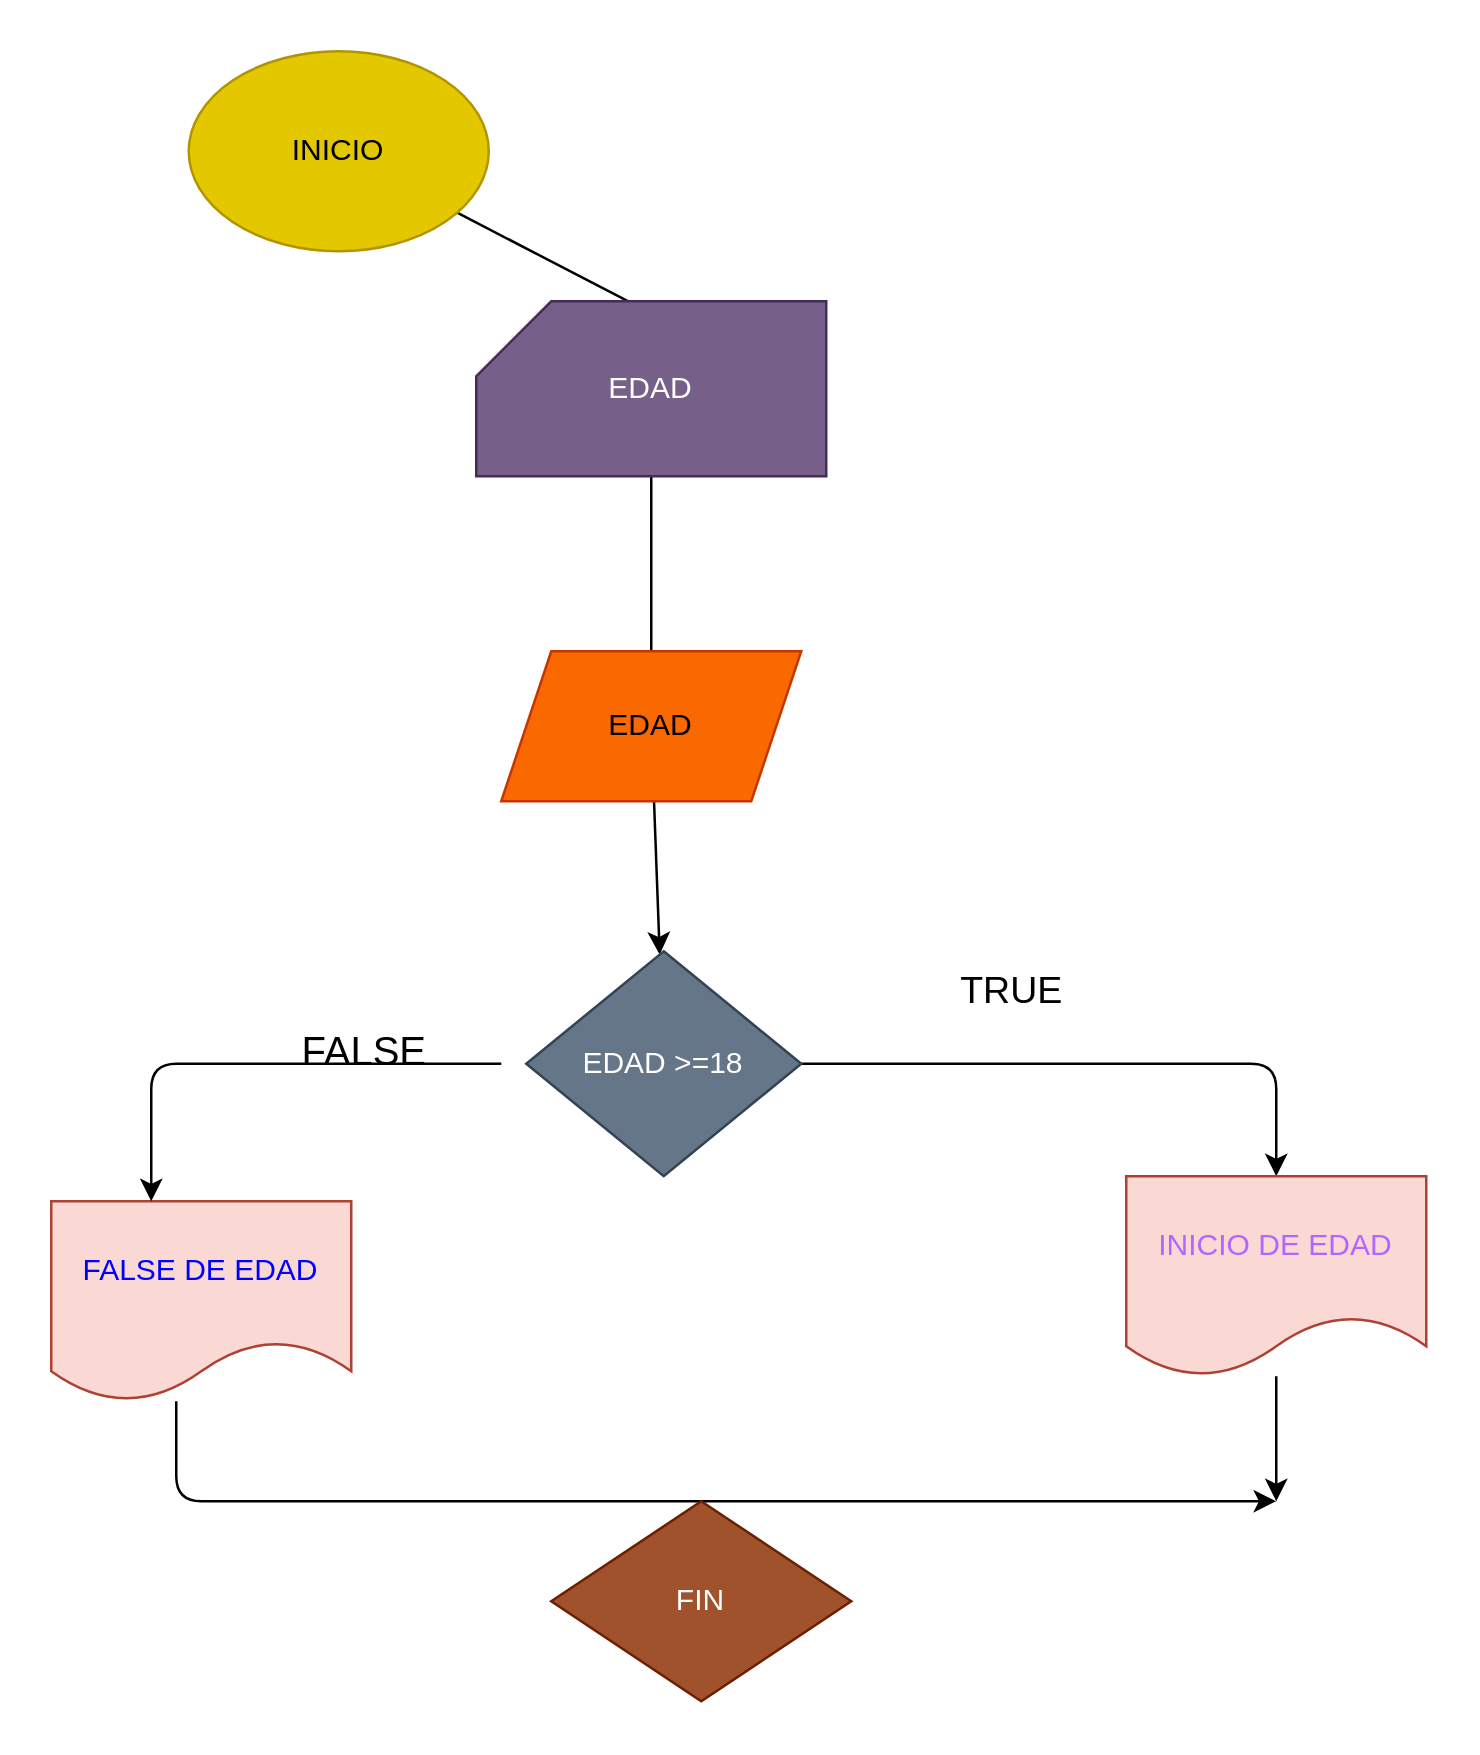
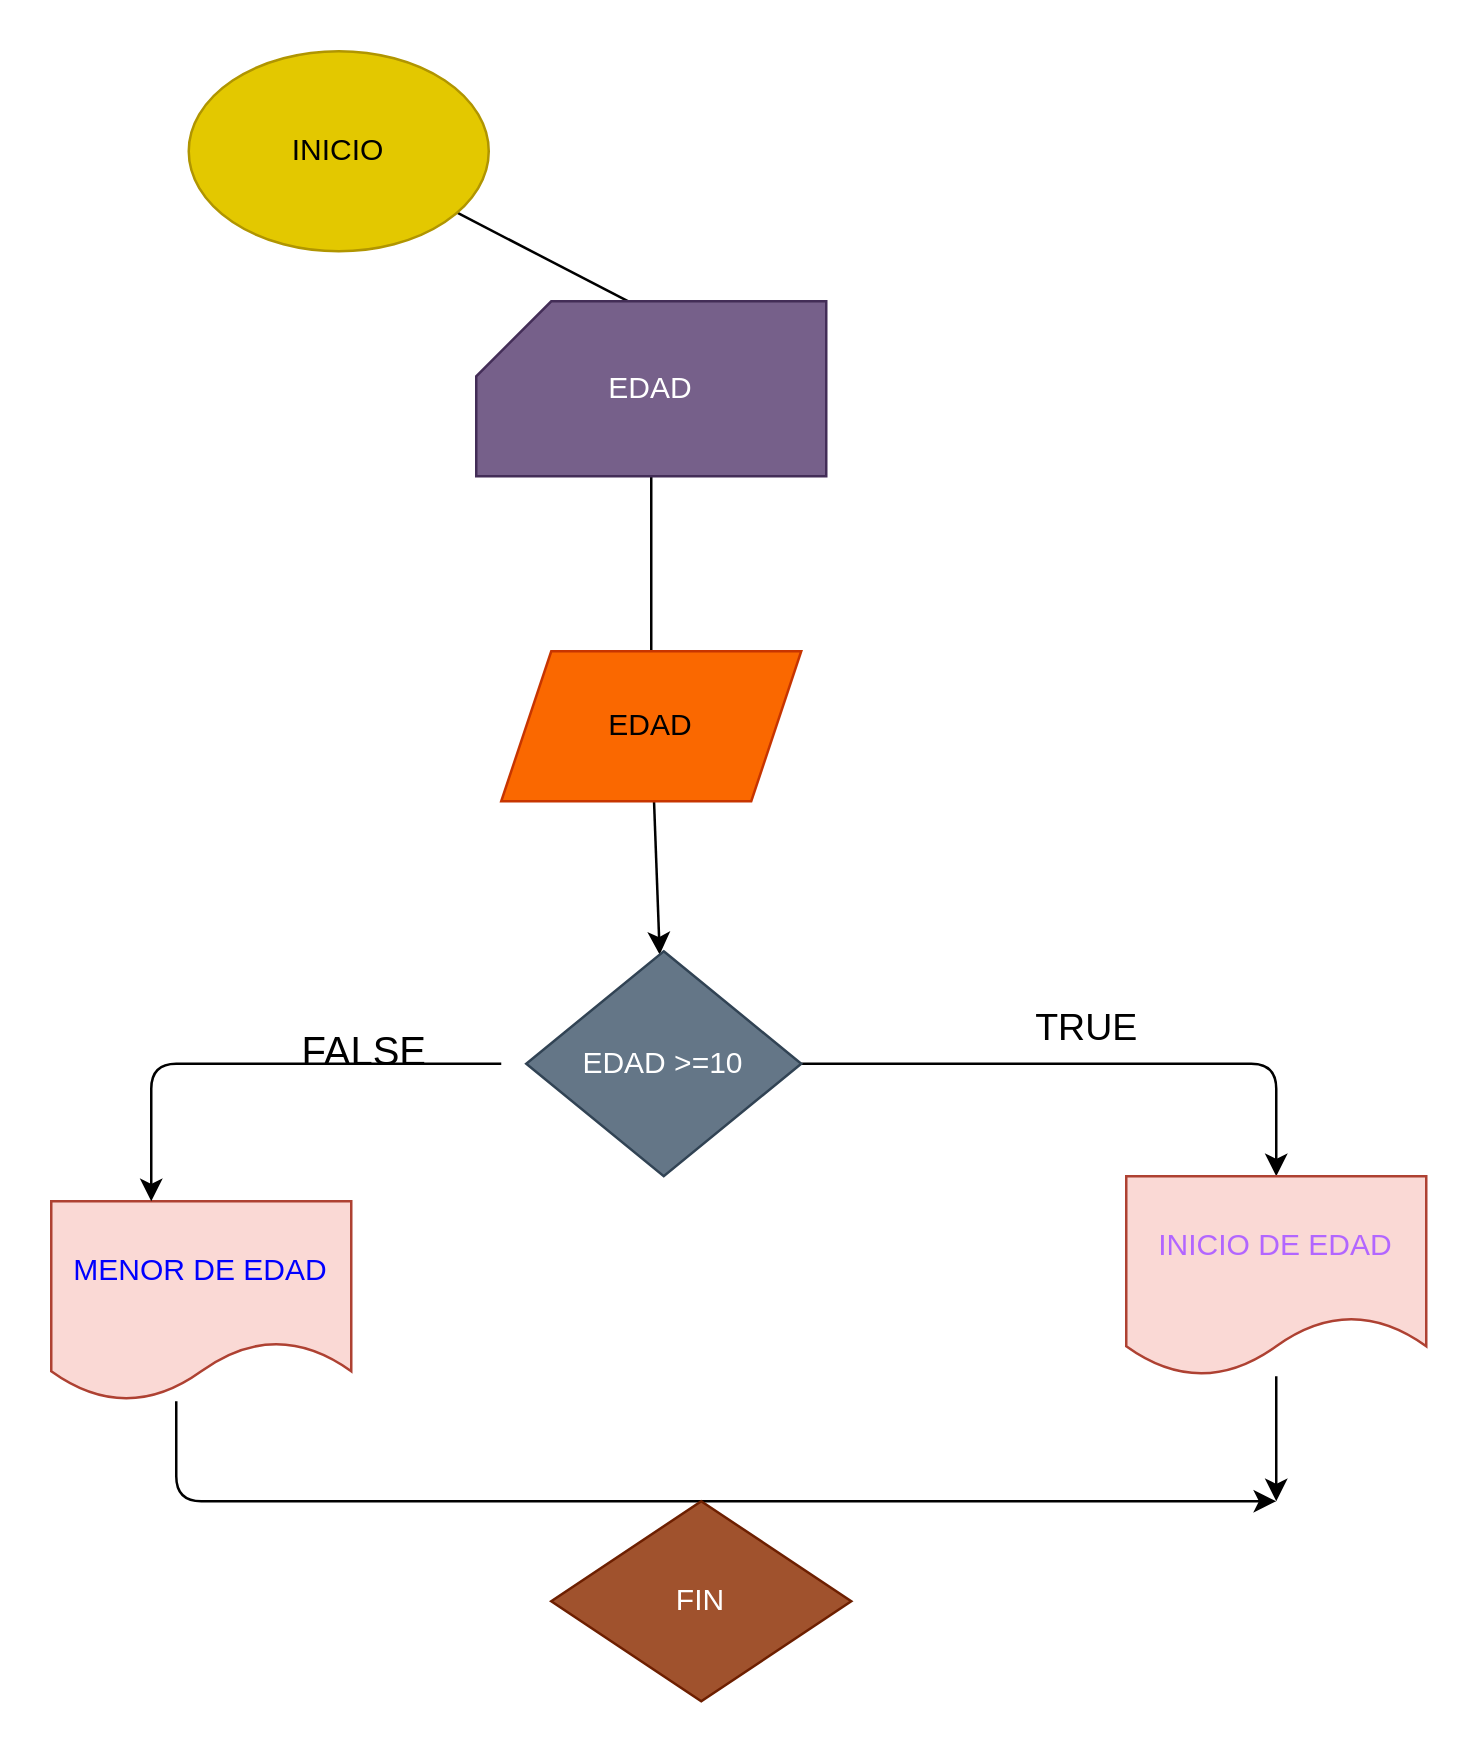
node "TRUE": moved (1011, 989) -> (1086, 1026)
node "EDAD >=18": label "EDAD >=18" -> "EDAD >=10"
node "FALSE DE EDAD": label "FALSE DE EDAD" -> "MENOR DE EDAD"
